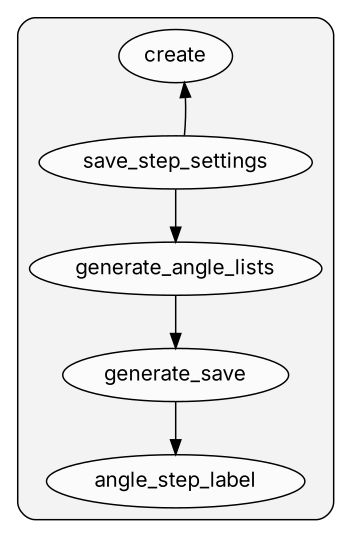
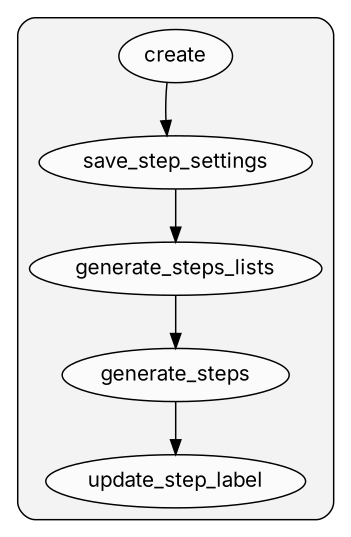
edge "save_step_settings" -> "create": reversed
node "generate_angle_lists": label "generate_angle_lists" -> "generate_steps_lists"
node "generate_save": label "generate_save" -> "generate_steps"
node "angle_step_label": label "angle_step_label" -> "update_step_label"
